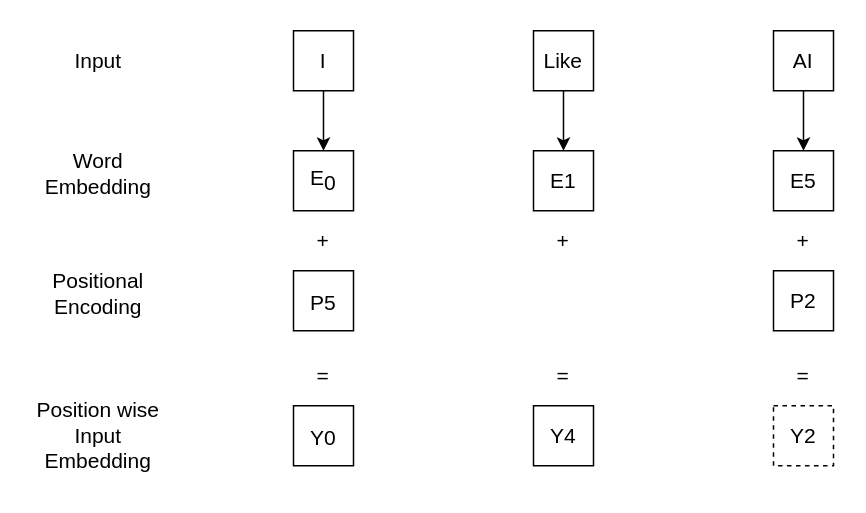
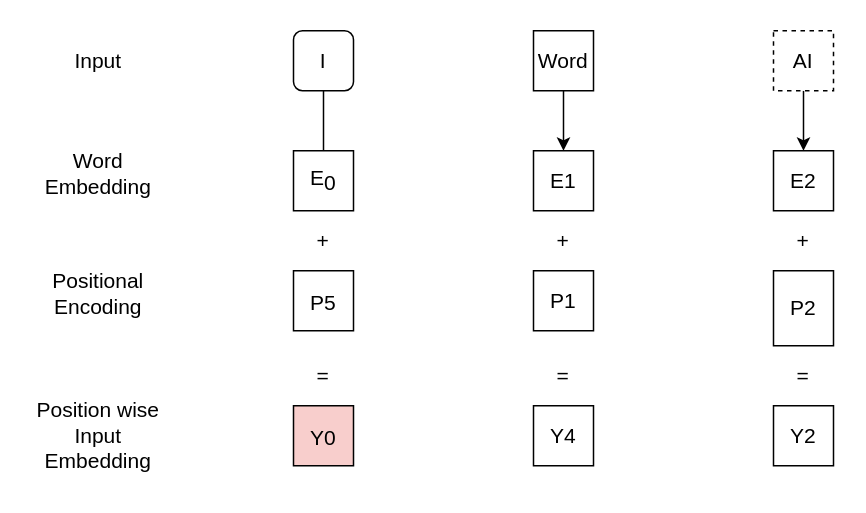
node "I": shape rectangle -> rounded rectangle
node "Like": label "Like" -> "Word"
node "AI": style solid -> dashed
edge "I" -> "E0": arrowhead classic -> none
node "E5": label "E5" -> "E2"
node "P1": added
node "P2": size 60x60 -> 60x75
node "Y0": fillcolor #ffffff -> #f8cecc
node "Y2": style dashed -> solid
